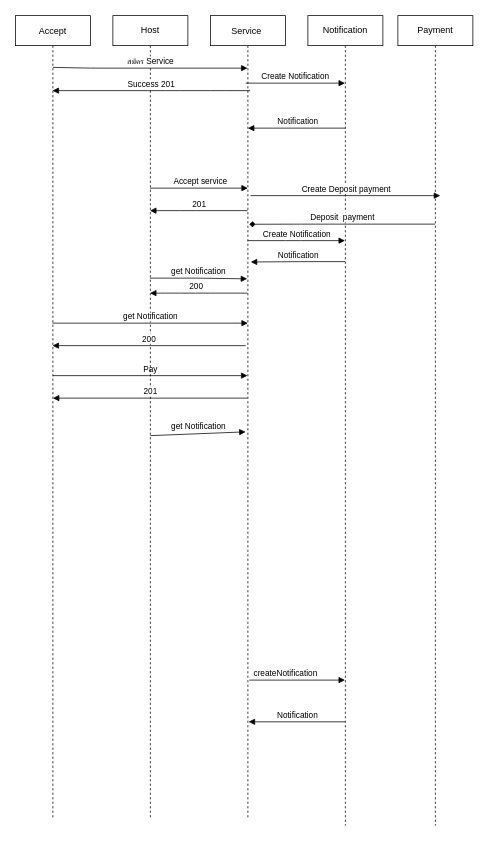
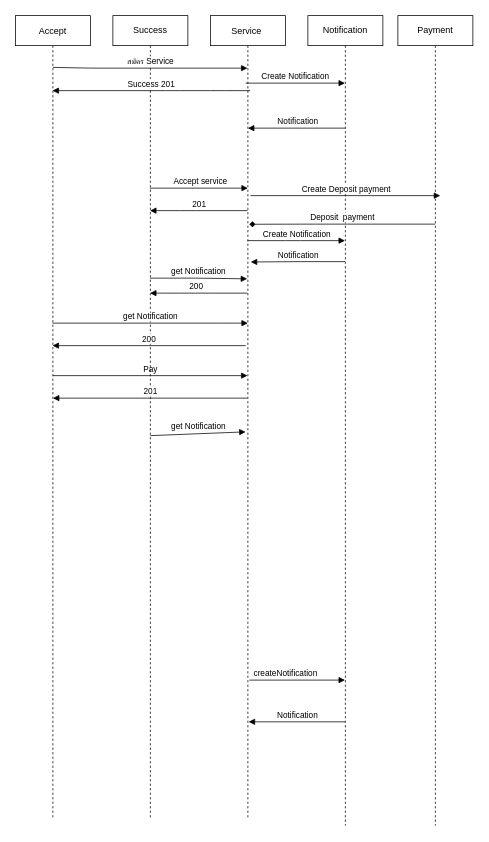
node "Host": label "Host" -> "Success"
